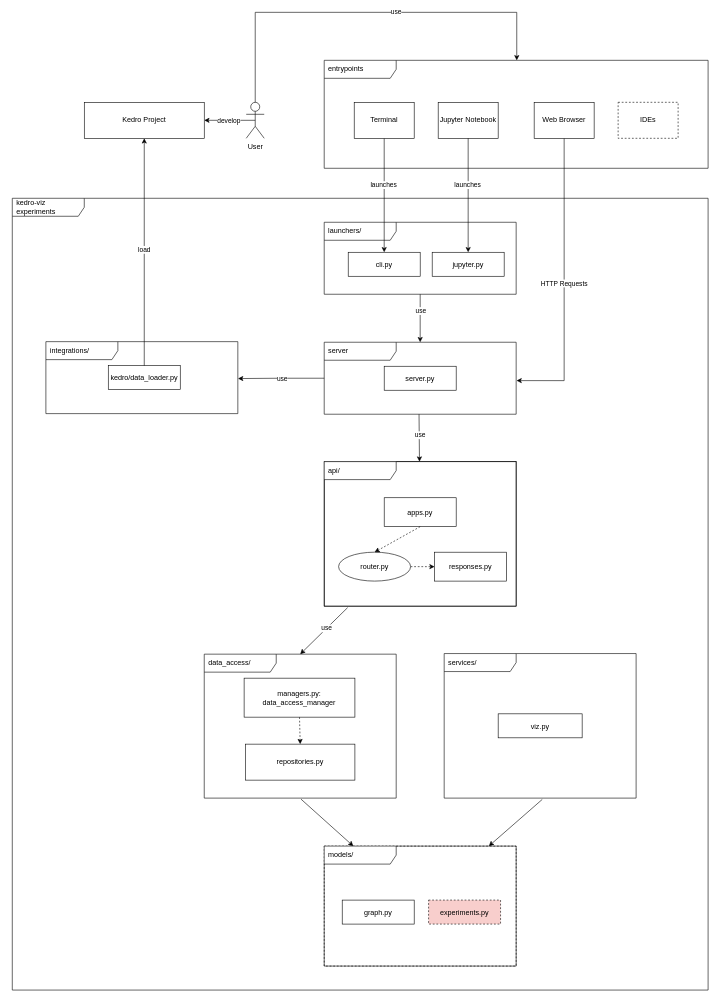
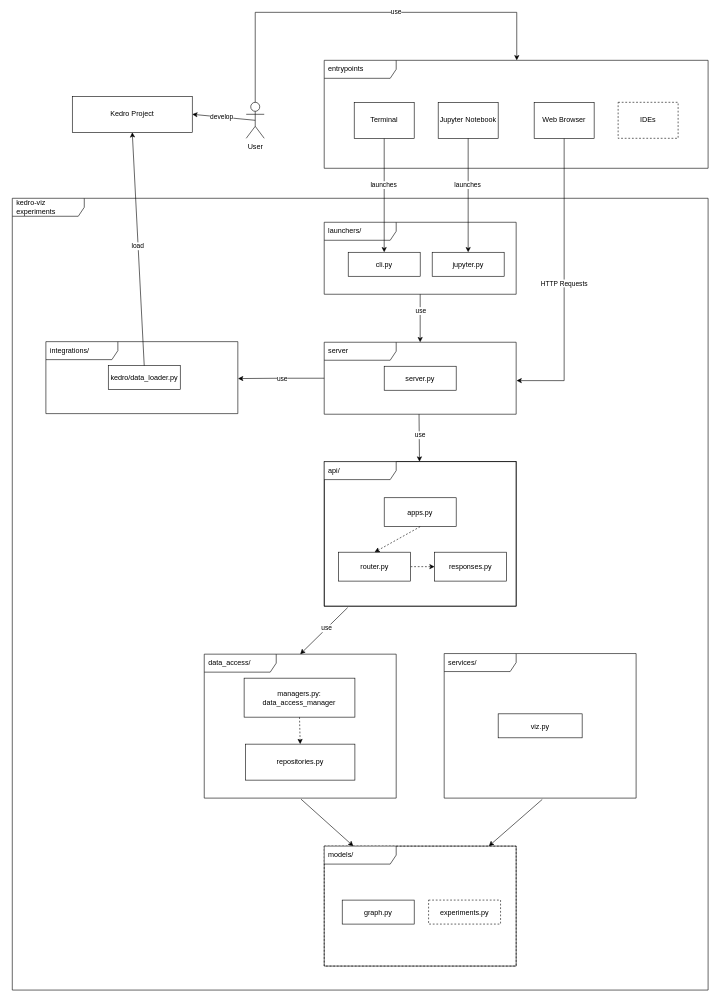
node "Kedro Project": moved (144, 120) -> (132, 114)
node "router.py": shape ellipse -> rectangle
node "experiments.py": fillcolor #f8cecc -> #ffffff
